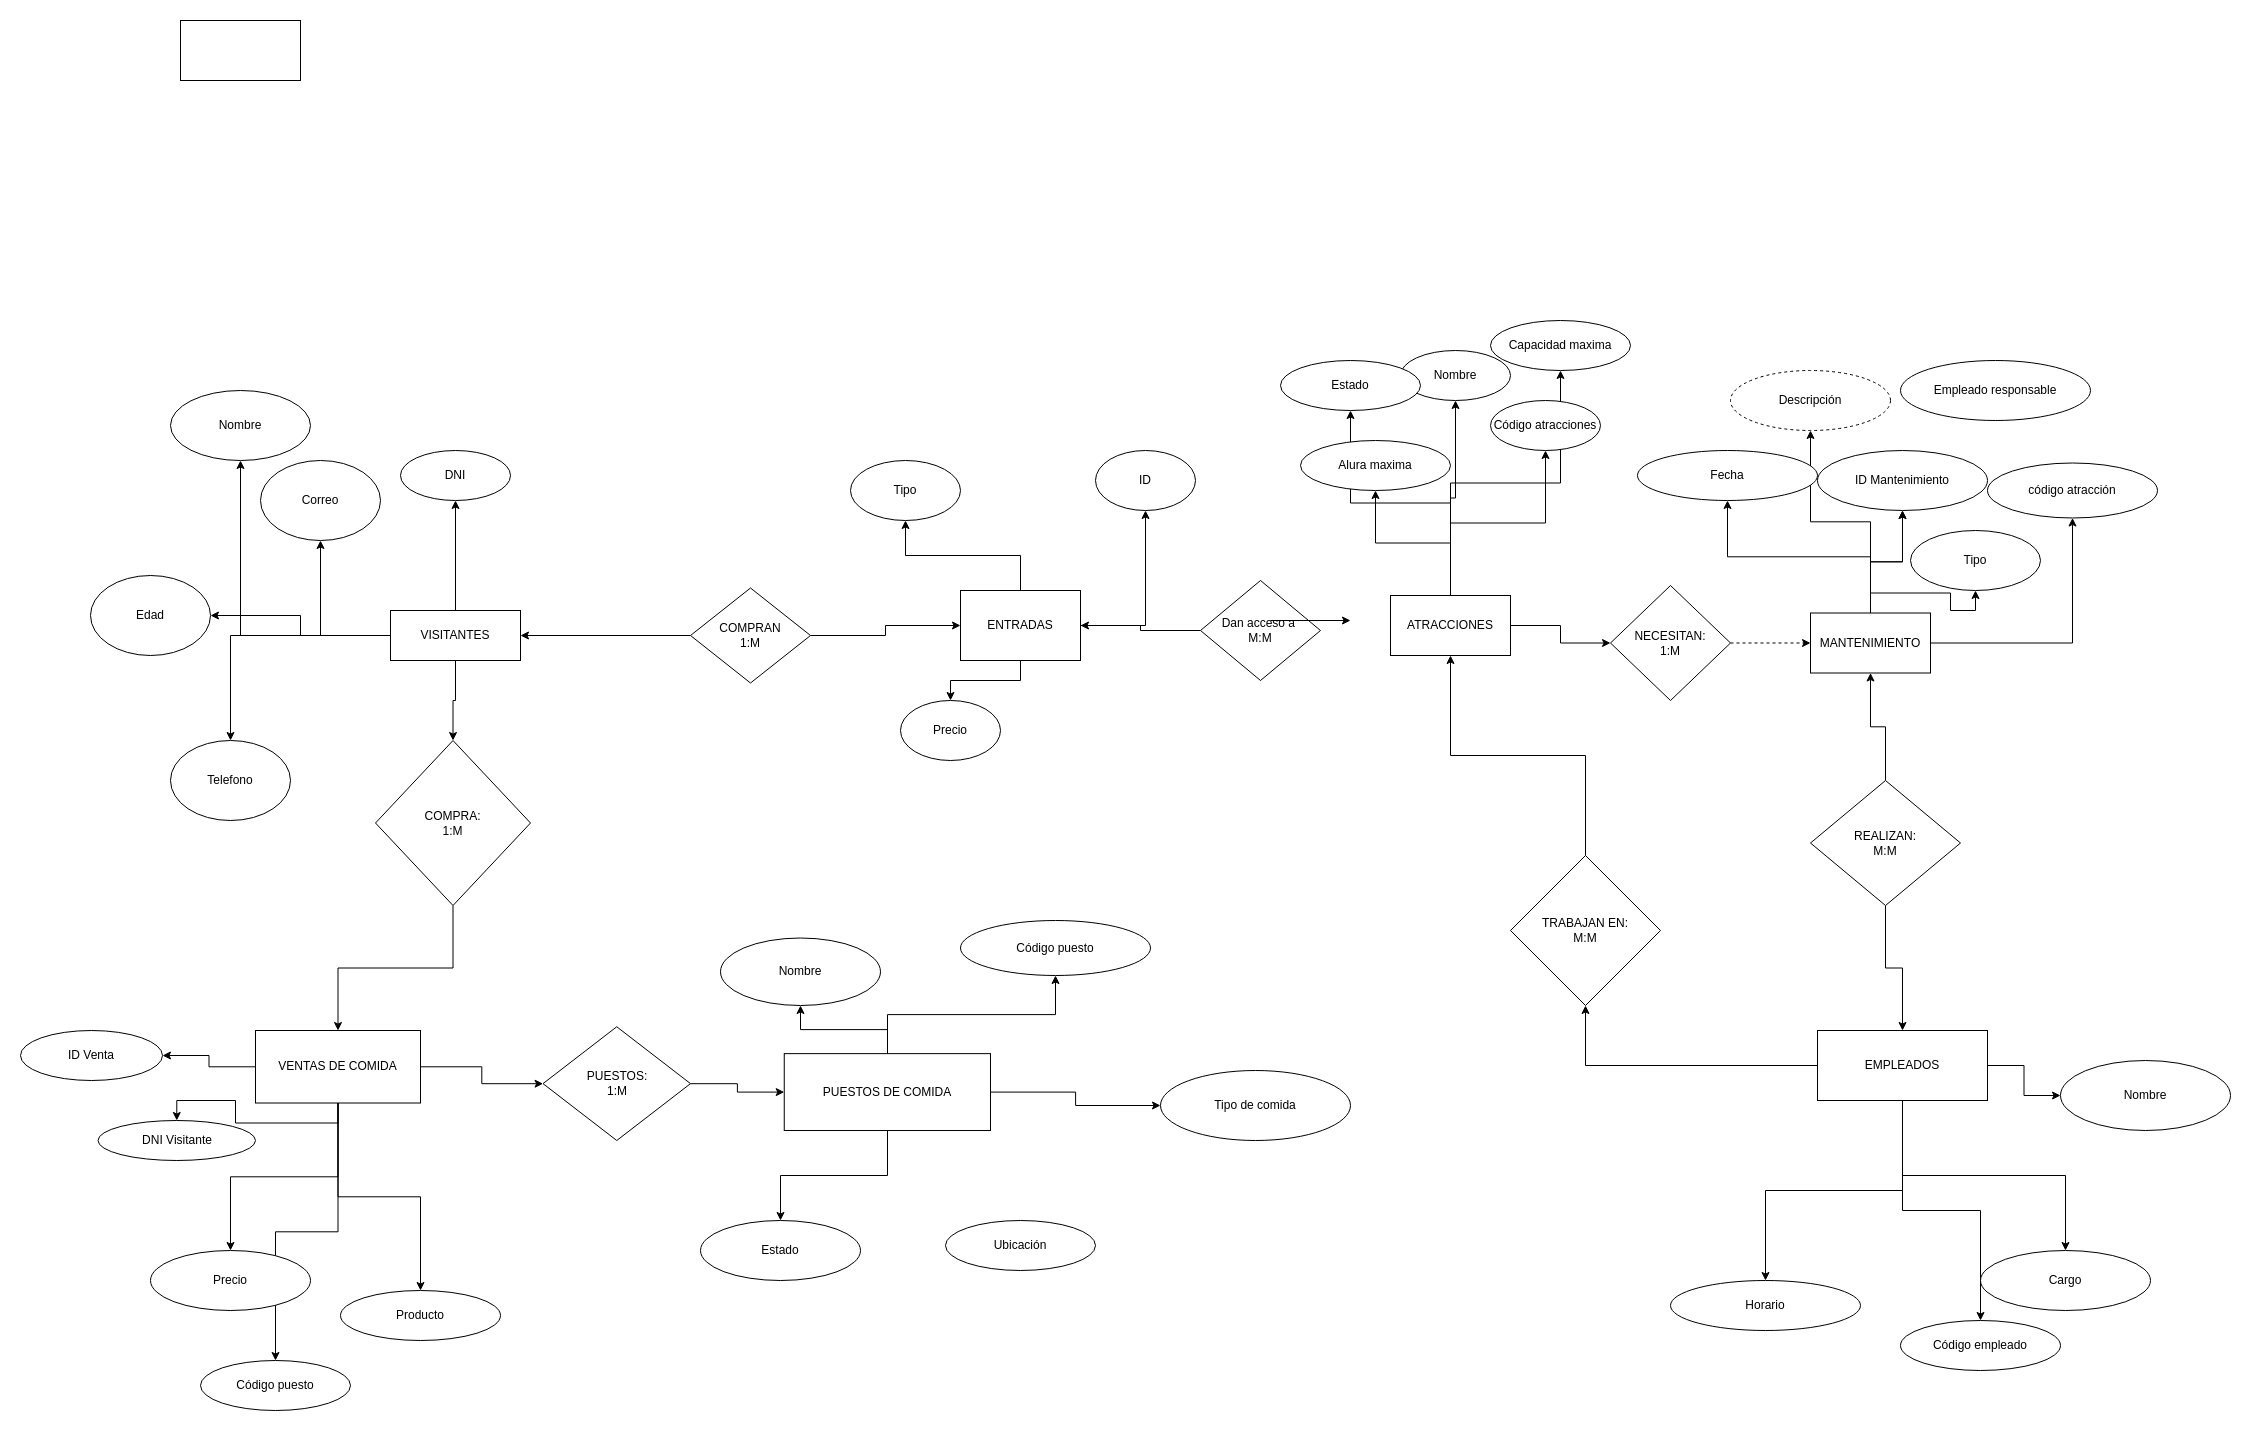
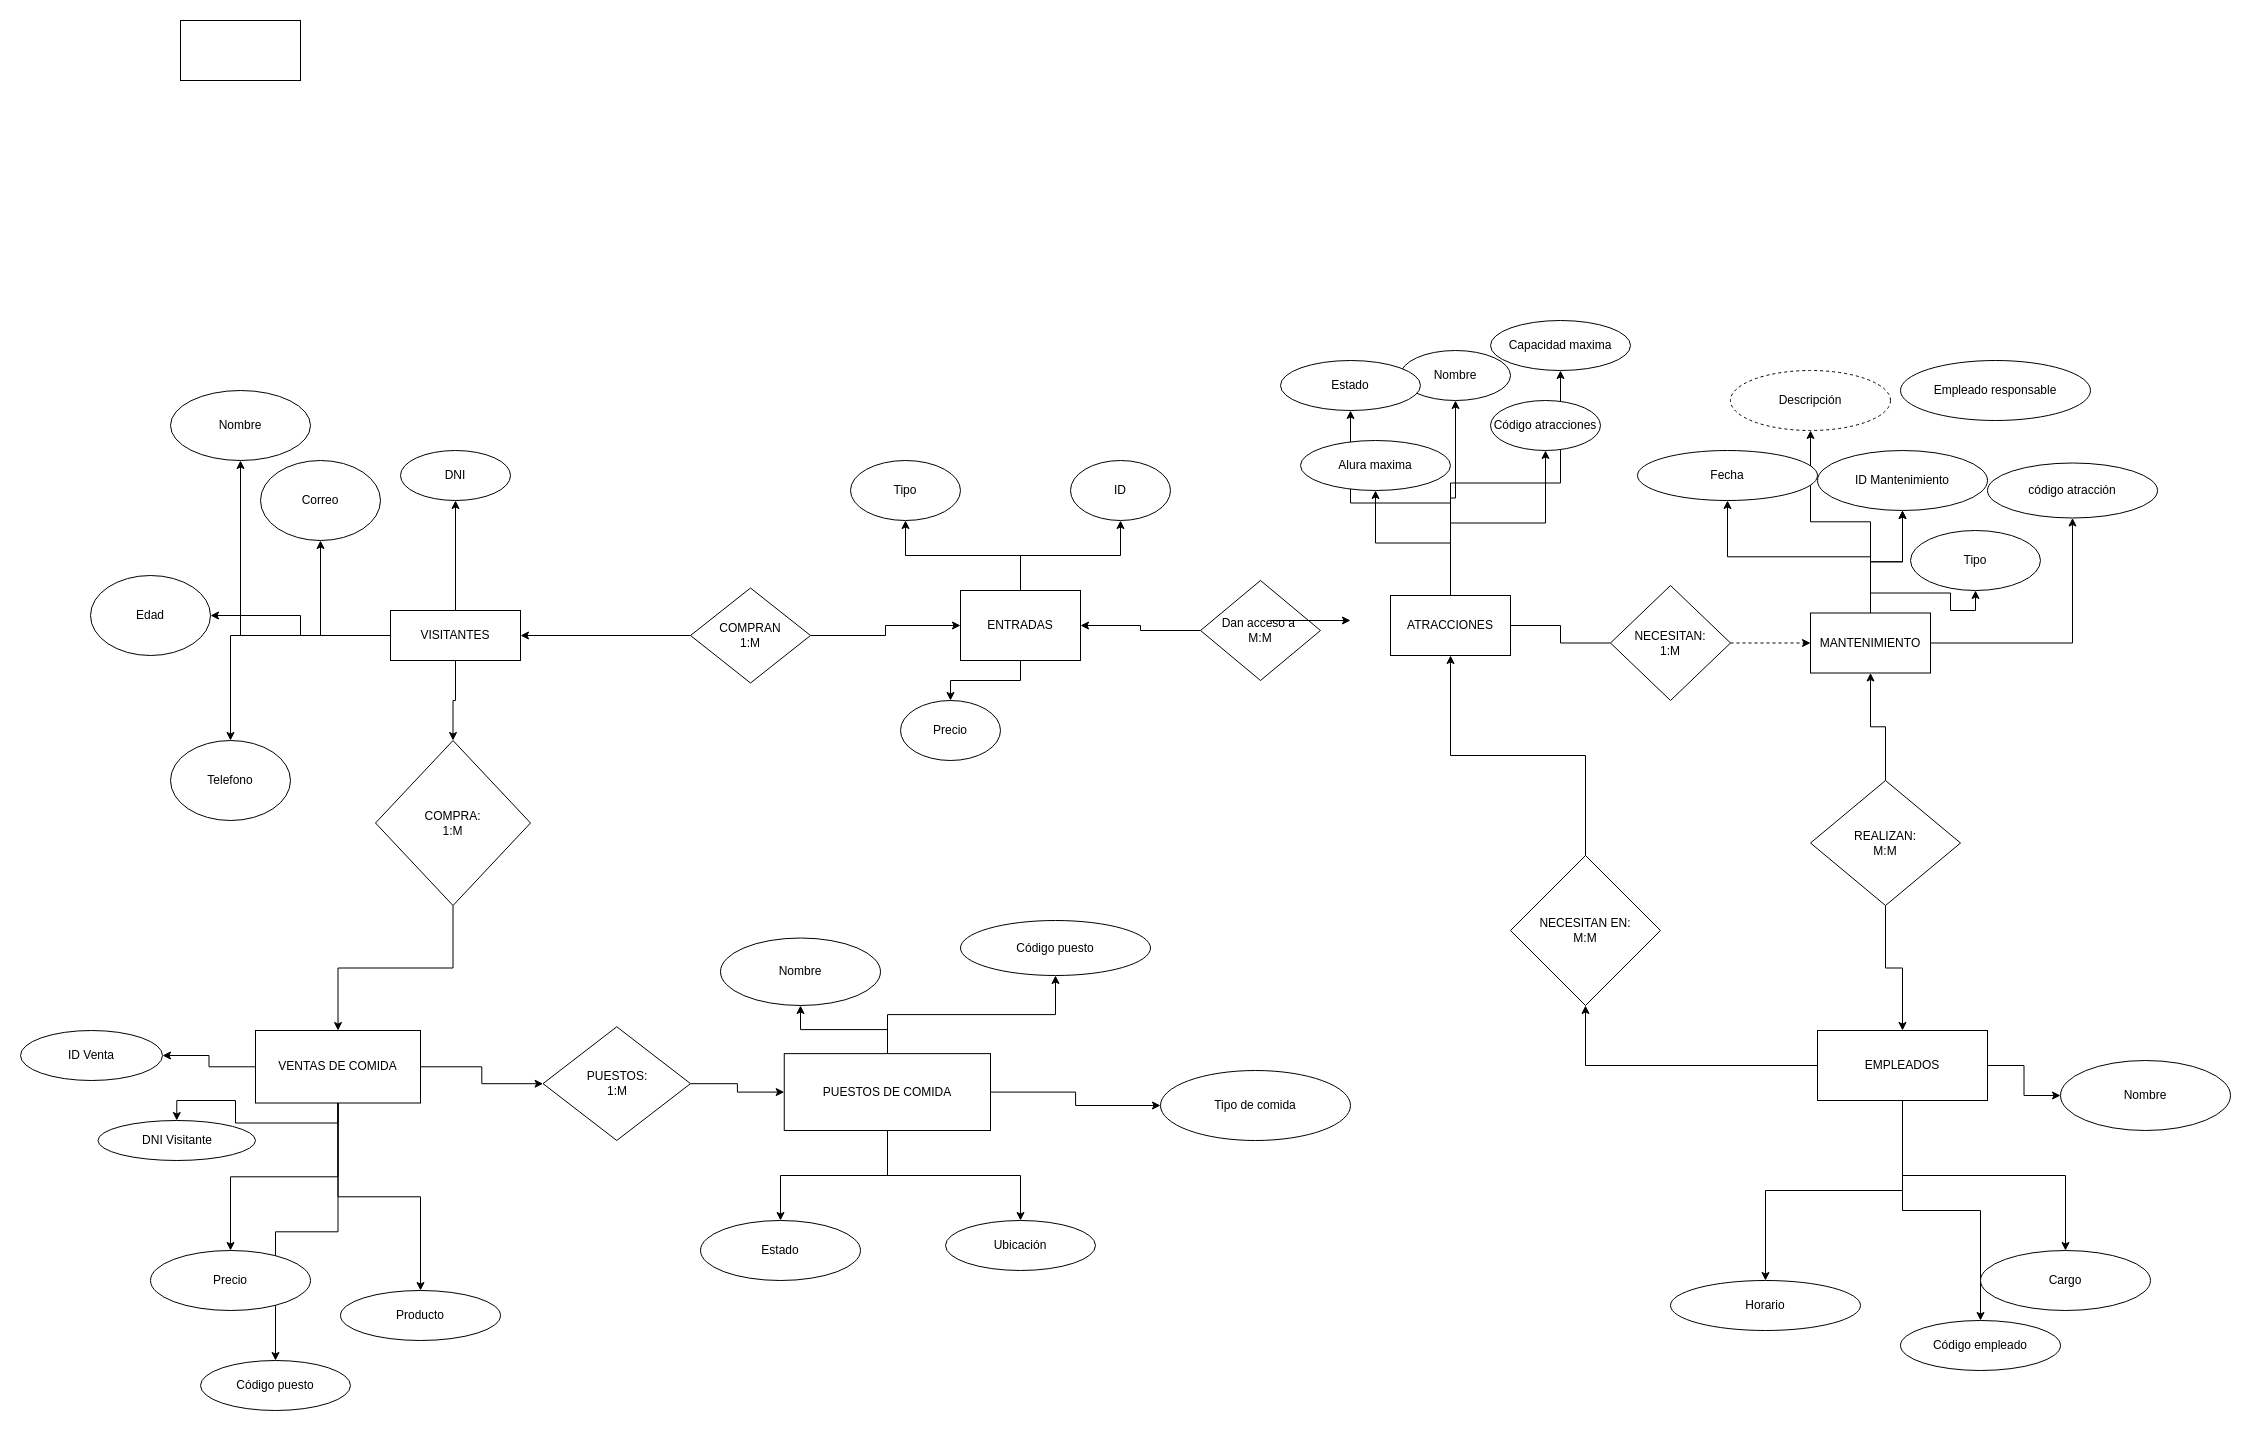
node "ID": moved (1146, 481) -> (1121, 491)
edge "ATRACCIONES" -> "NECESITAN: 1:M": arrowhead classic -> none
node "TRABAJAN EN: M:M": label "TRABAJAN EN: M:M" -> "NECESITAN EN: M:M"
edge "PUESTOS DE COMIDA" -> "Ubicación": added
